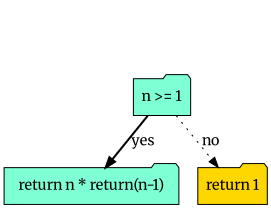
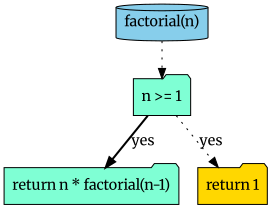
node "factorial(n)": added
edge "n >= 1" -> "return 1": label "no" -> "yes"
node "return n * return(n-1)": label "return n * return(n-1)" -> "return n * factorial(n-1)"
